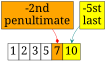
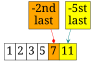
node "-2nd penultimate": label "-2nd penultimate" -> "-2nd last"
node "1": text "10" -> "11"
